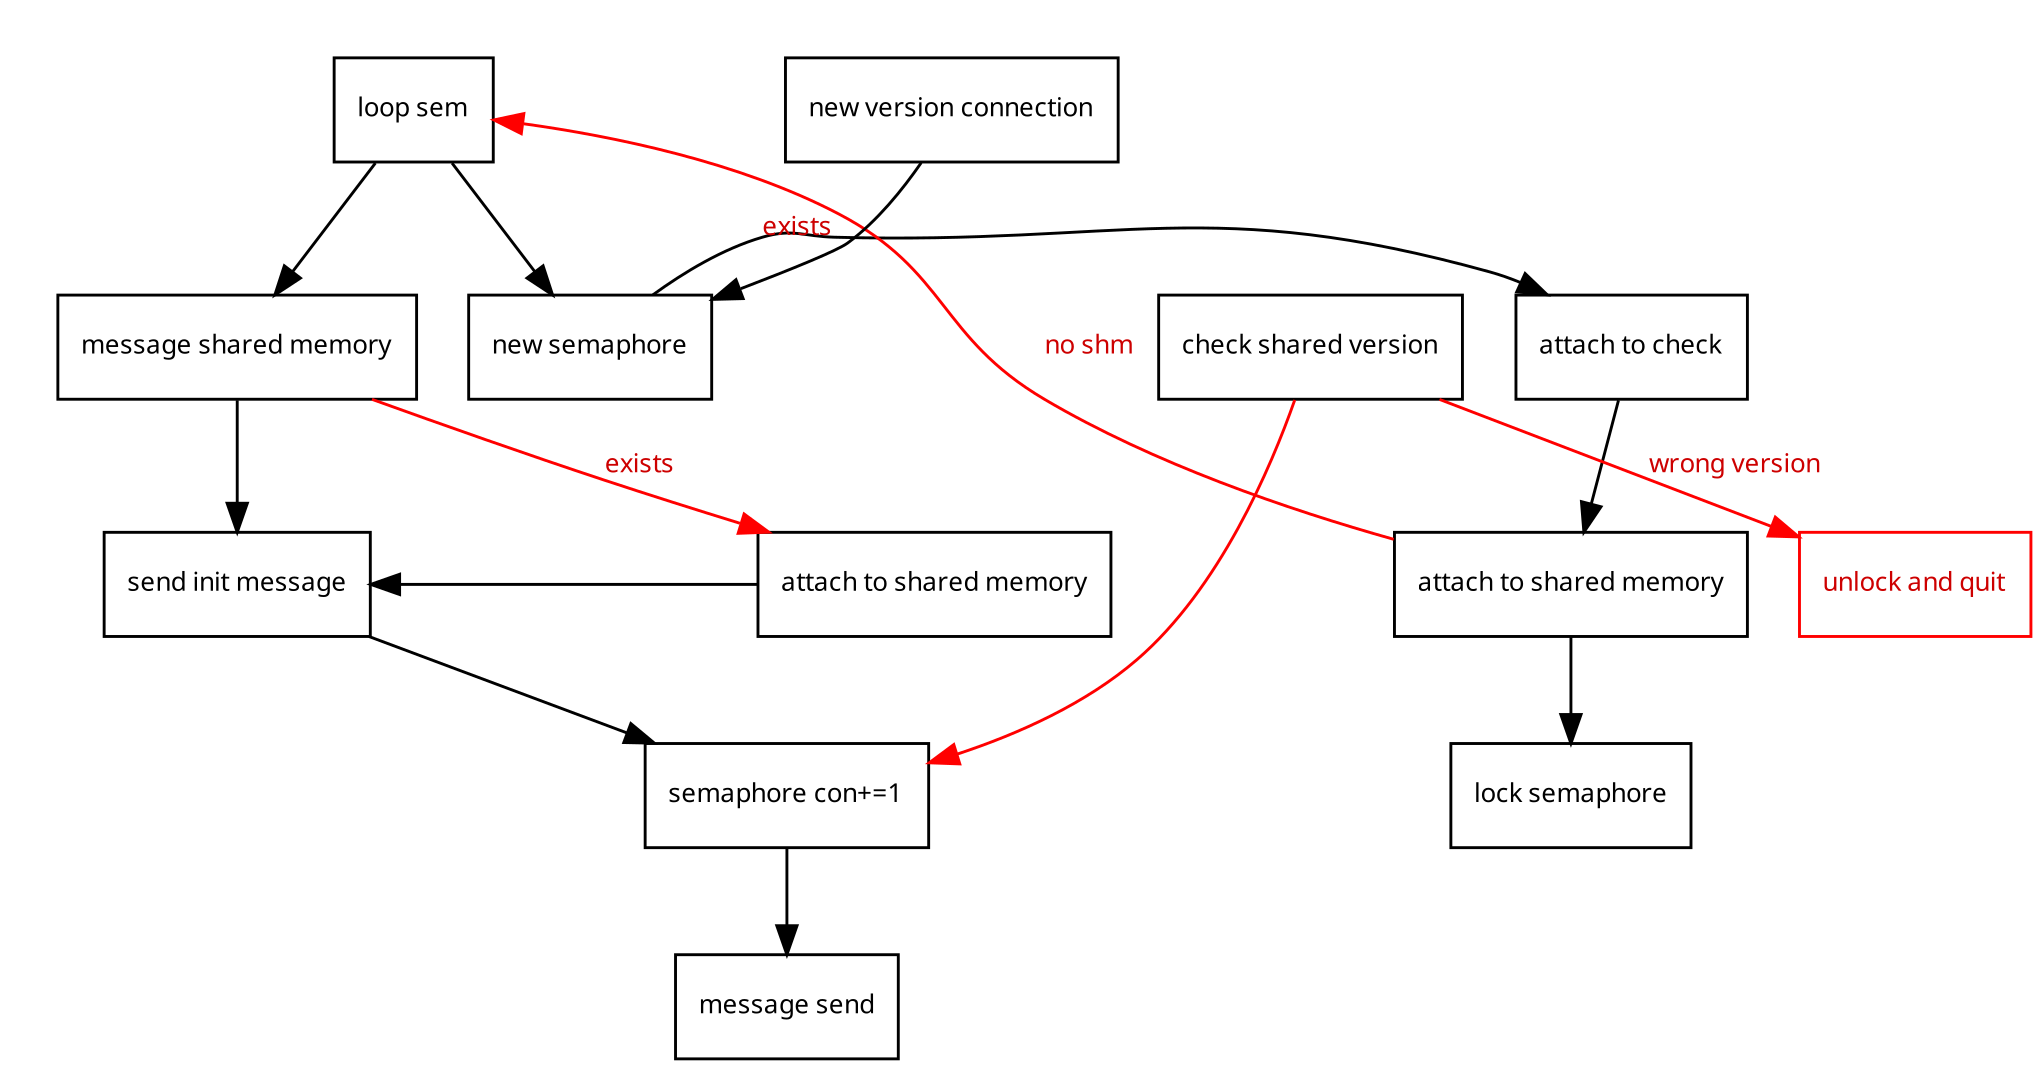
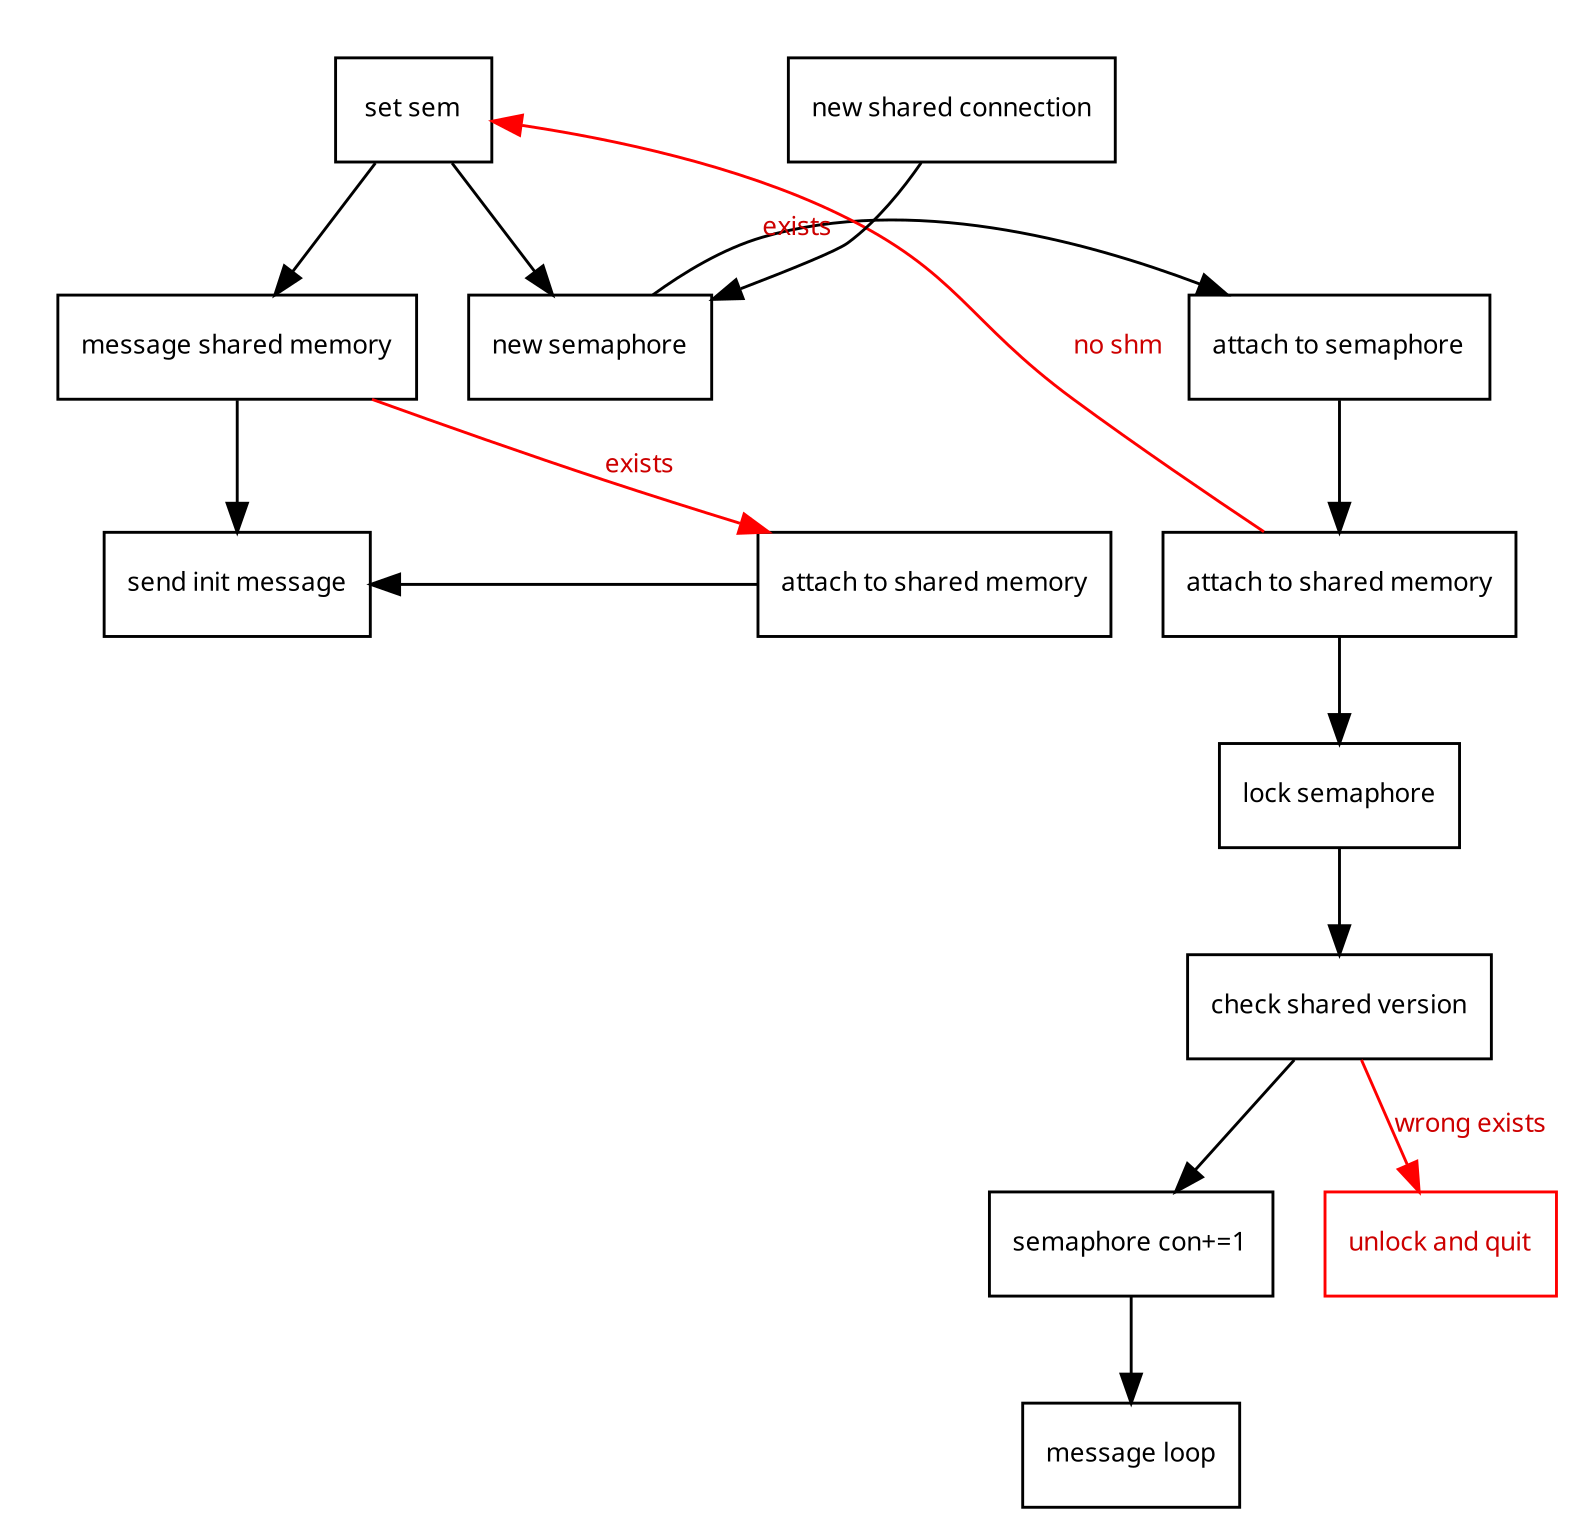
node "loop sem": label "loop sem" -> "set sem"
node "new version connection": label "new version connection" -> "new shared connection"
node "attach to check": label "attach to check" -> "attach to semaphore"
edge "check shared version" -> "unlock and quit": label "wrong version" -> "wrong exists"
edge "check shared version" -> "semaphore con+=1": color red -> black
edge "send init message" -> "semaphore con+=1": removed
edge "lock semaphore" -> "check shared version": added
node "message send": label "message send" -> "message loop"
